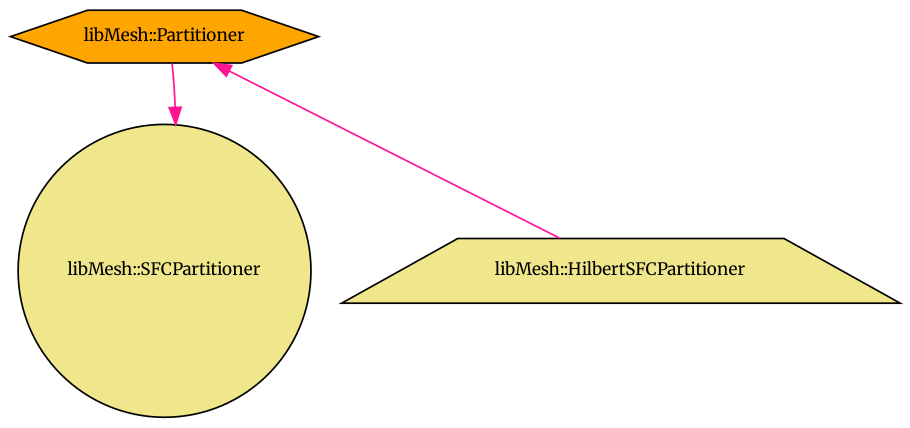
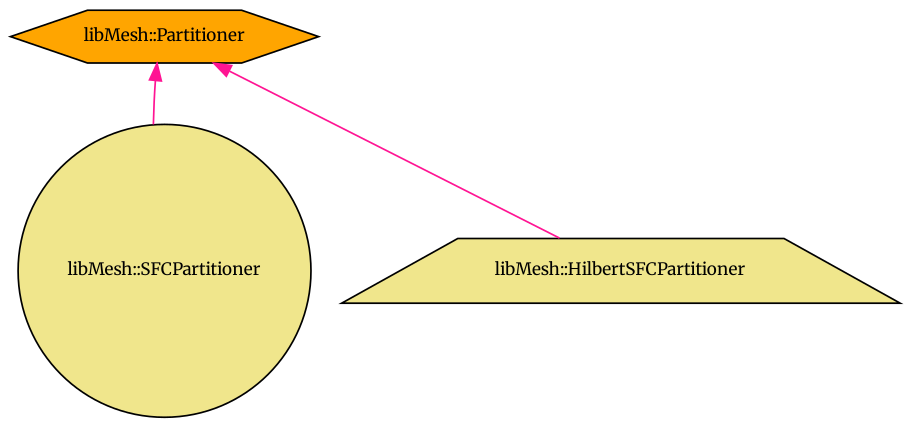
edge "libMesh::Partitioner" -> "libMesh::SFCPartitioner": reversed
